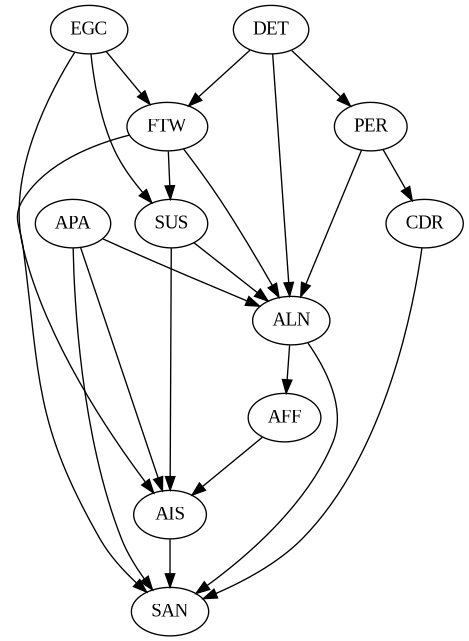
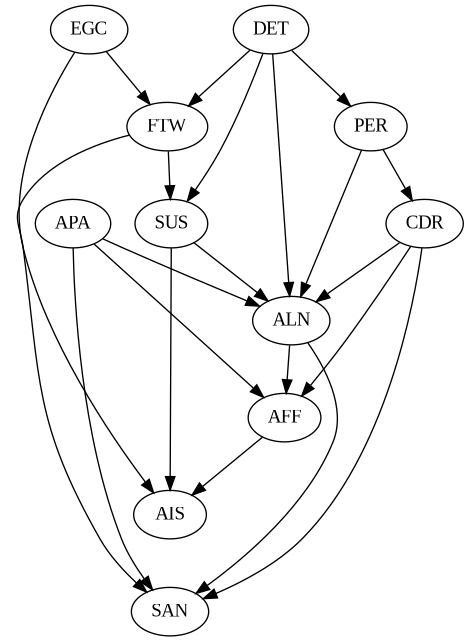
edge "EGC" -> "SUS": now "DET" -> "SUS"
edge "FTW" -> "ALN": now "CDR" -> "ALN"
edge "CDR" -> "AFF": added
edge "APA" -> "AIS": now "APA" -> "AFF"
edge "AIS" -> "SAN": removed
